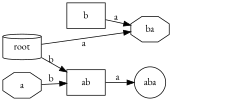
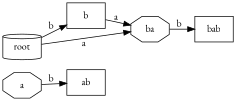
node "bab": added
edge "root" -> "ab": now "root" -> "b"
node "aba": removed
